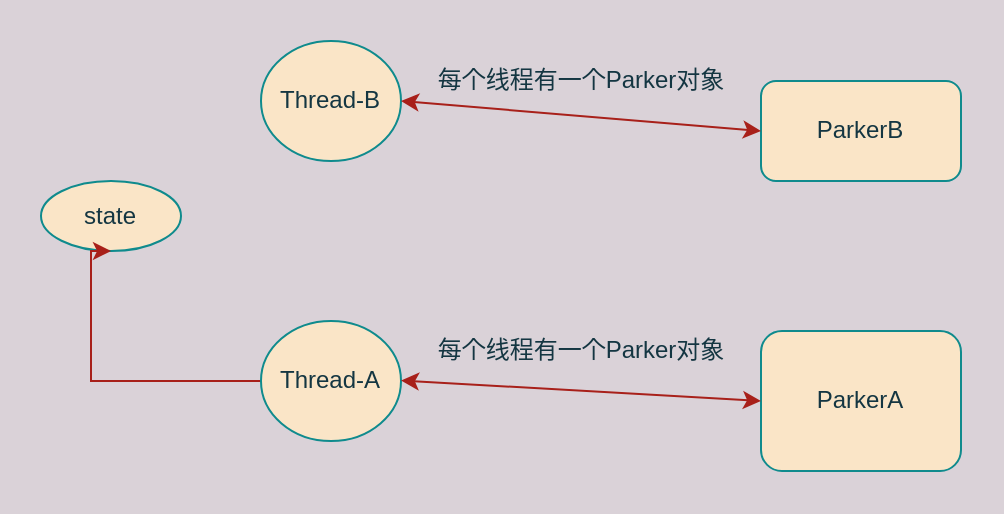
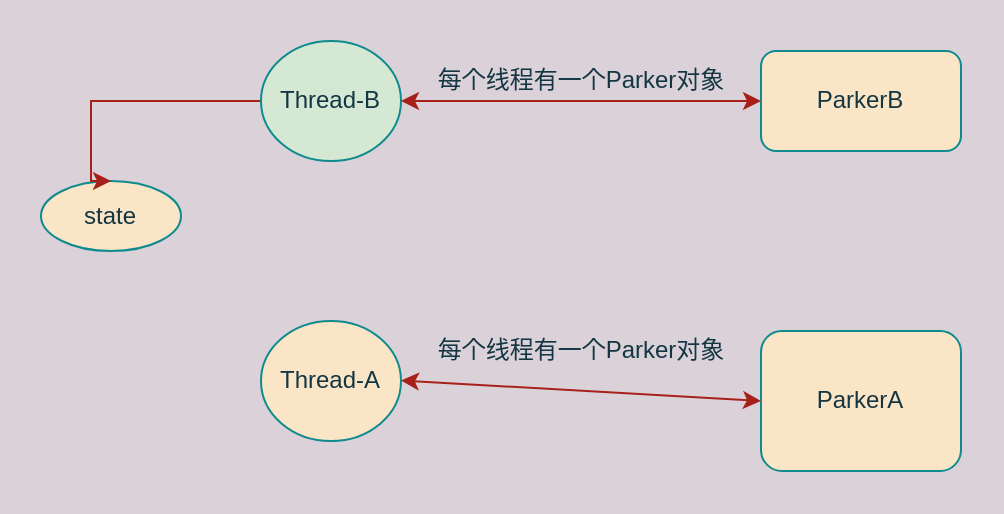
edge "Thread-B" -> "state": added
node "Thread-B": fillcolor #fae5c7 -> #d5e8d4
node "ParkerB": moved (861, 131) -> (861, 101)
edge "Thread-A" -> "state": removed
